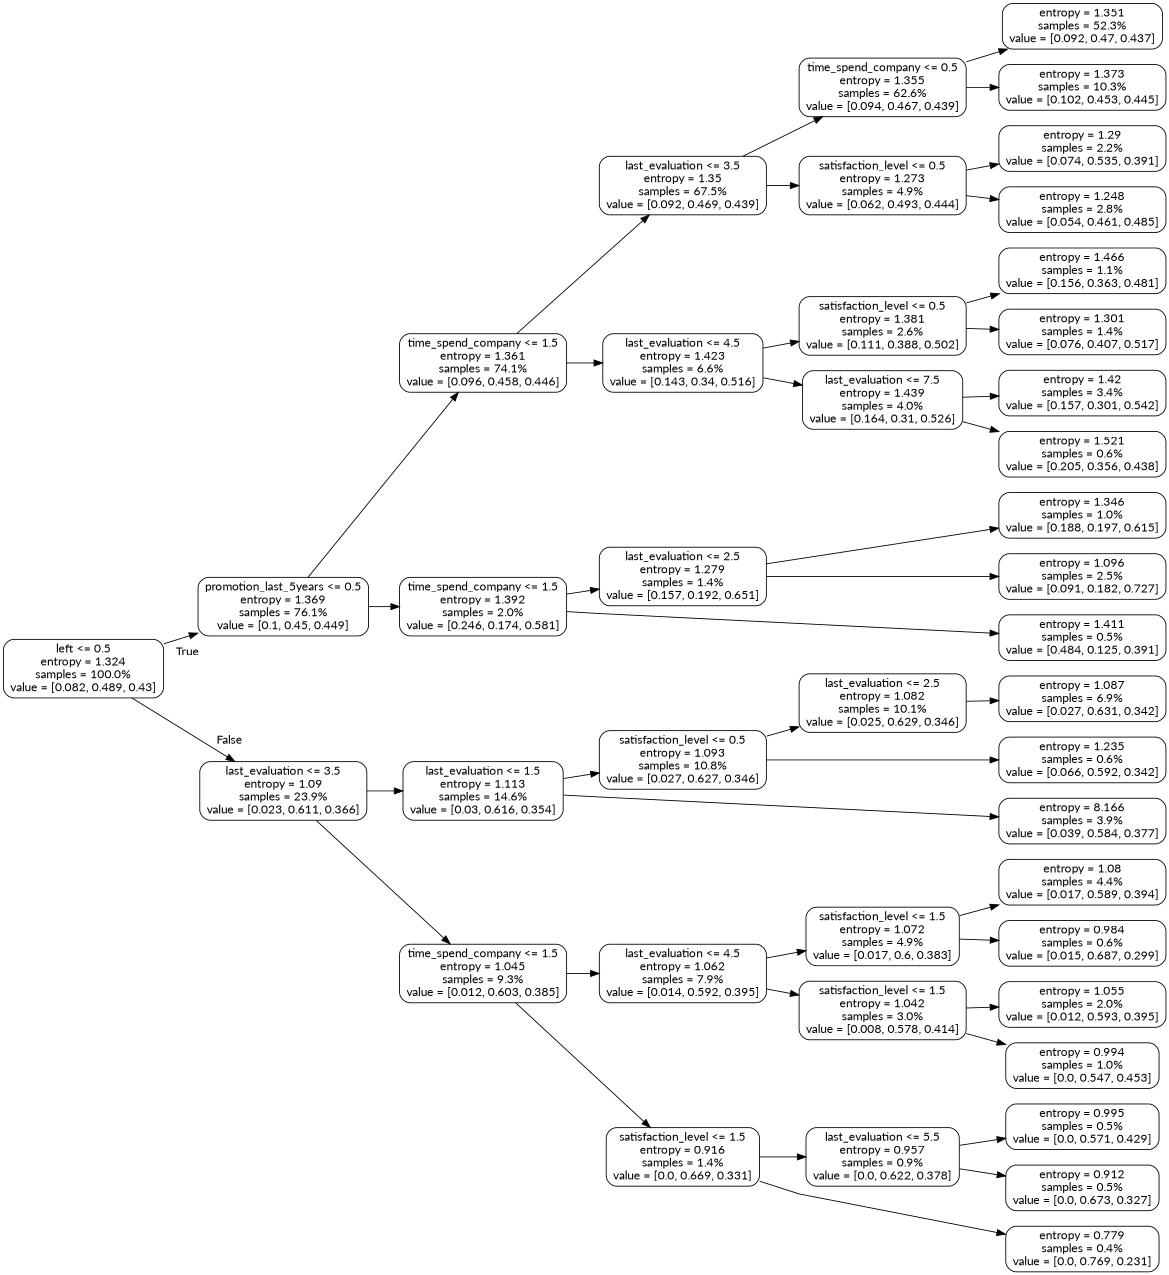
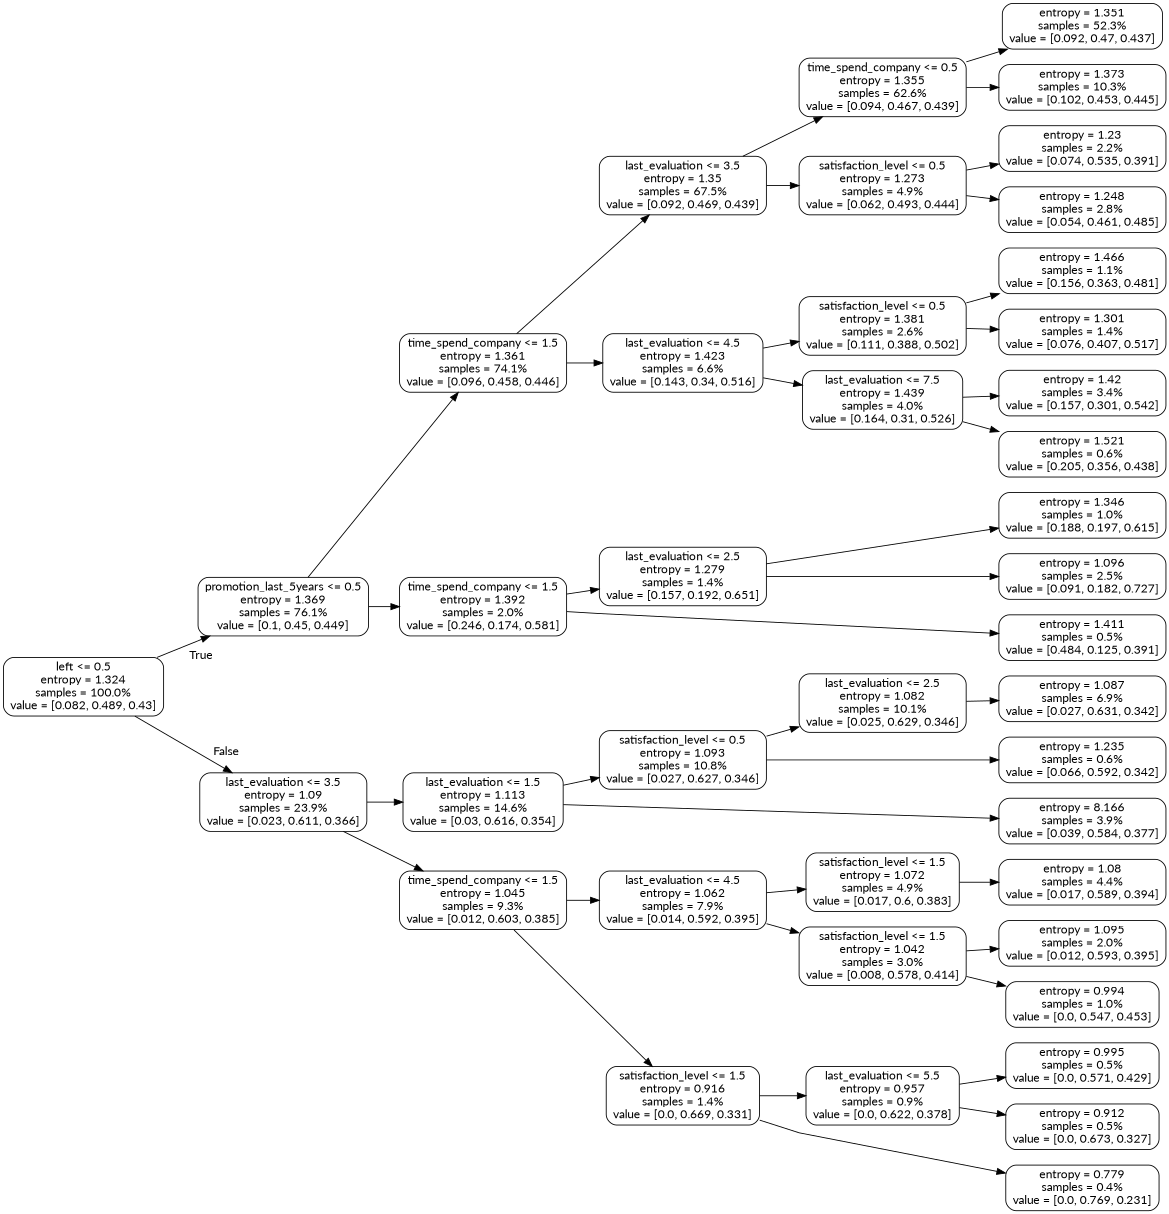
node "entropy = 1.29 samples = 2.2% value = [0.074, 0.535, 0.391]": label "entropy = 1.29 samples = 2.2% value = [0.074, 0.535, 0.391]" -> "entropy = 1.23 samples = 2.2% value = [0.074, 0.535, 0.391]"
node "entropy = 0.984 samples = 0.6% value = [0.015, 0.687, 0.299]": removed
node "entropy = 1.055 samples = 2.0% value = [0.012, 0.593, 0.395]": label "entropy = 1.055 samples = 2.0% value = [0.012, 0.593, 0.395]" -> "entropy = 1.095 samples = 2.0% value = [0.012, 0.593, 0.395]"
